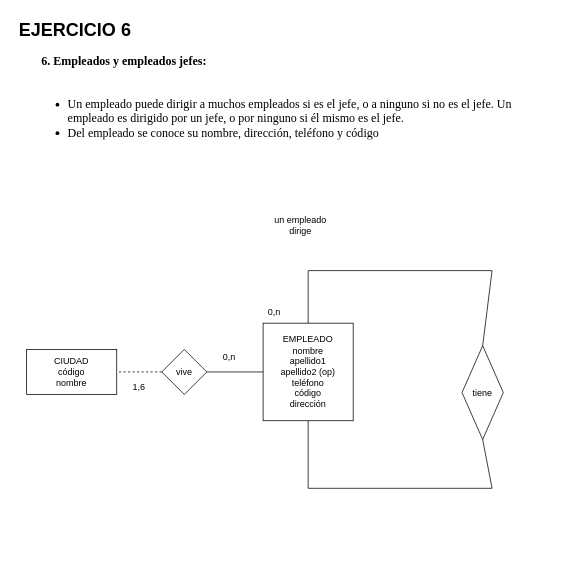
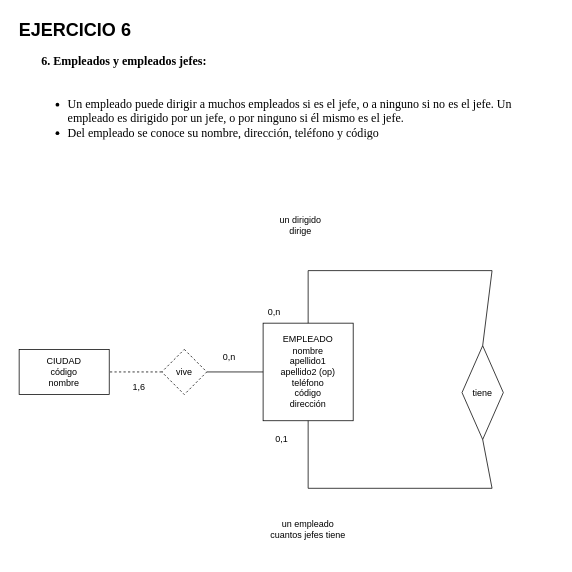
node "un empleado dirige": label "un empleado dirige" -> "un dirigido dirige"
node "CIUDAD código nombre": moved (72, 372) -> (64, 372)
node "vive": style solid -> dashed
node "0,1": added
node "un empleado cuantos jefes tiene": added
